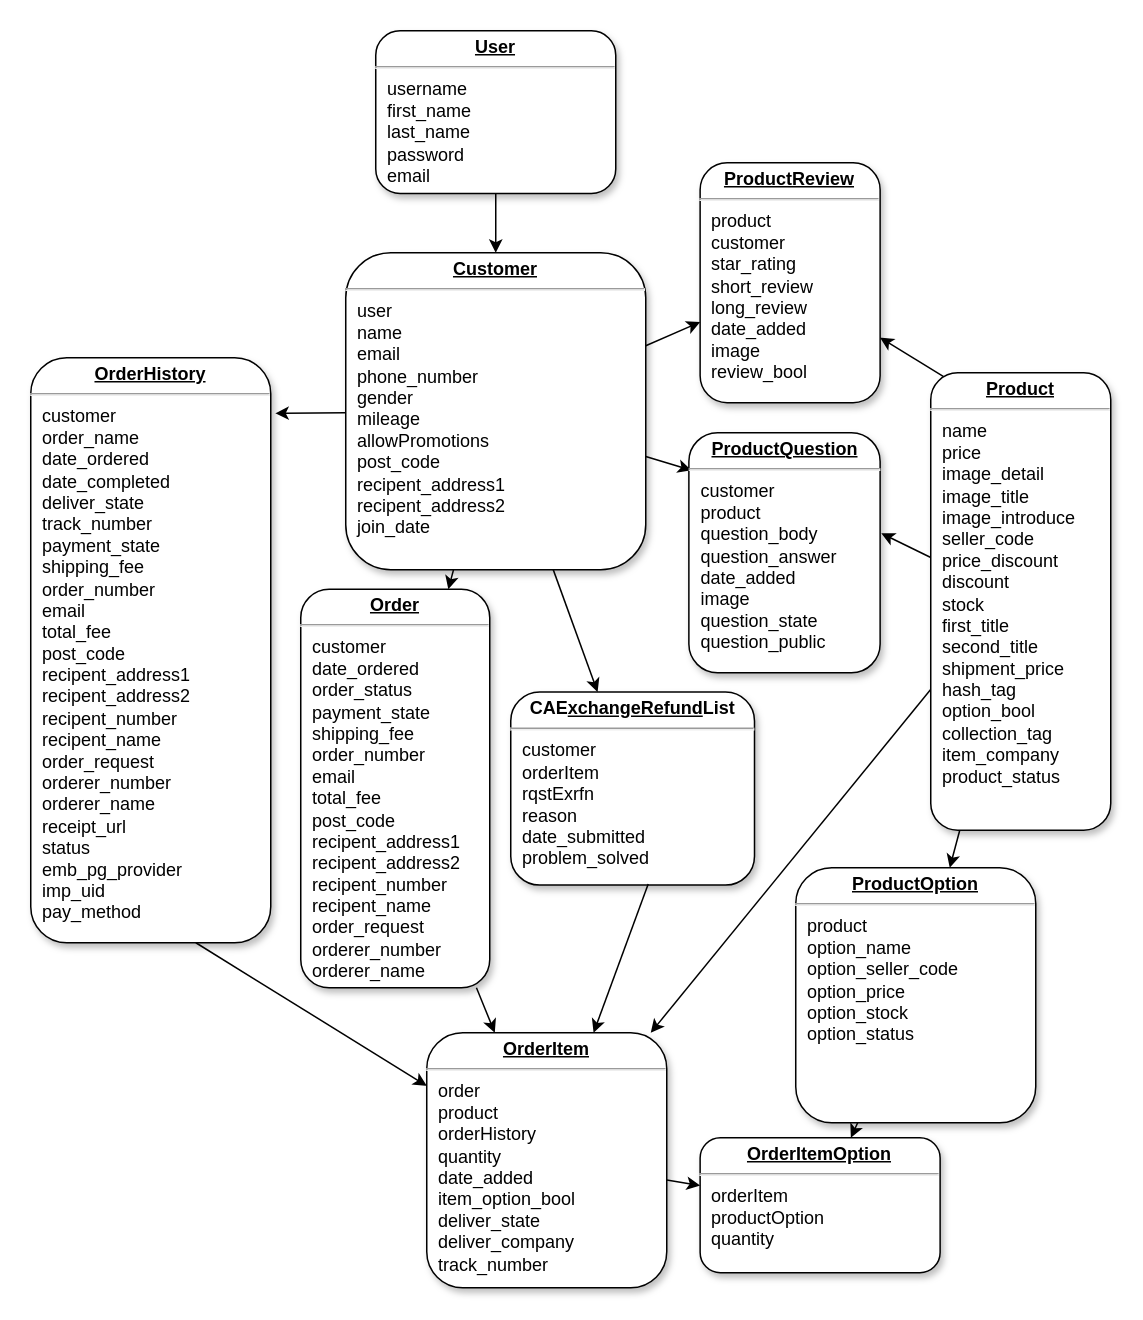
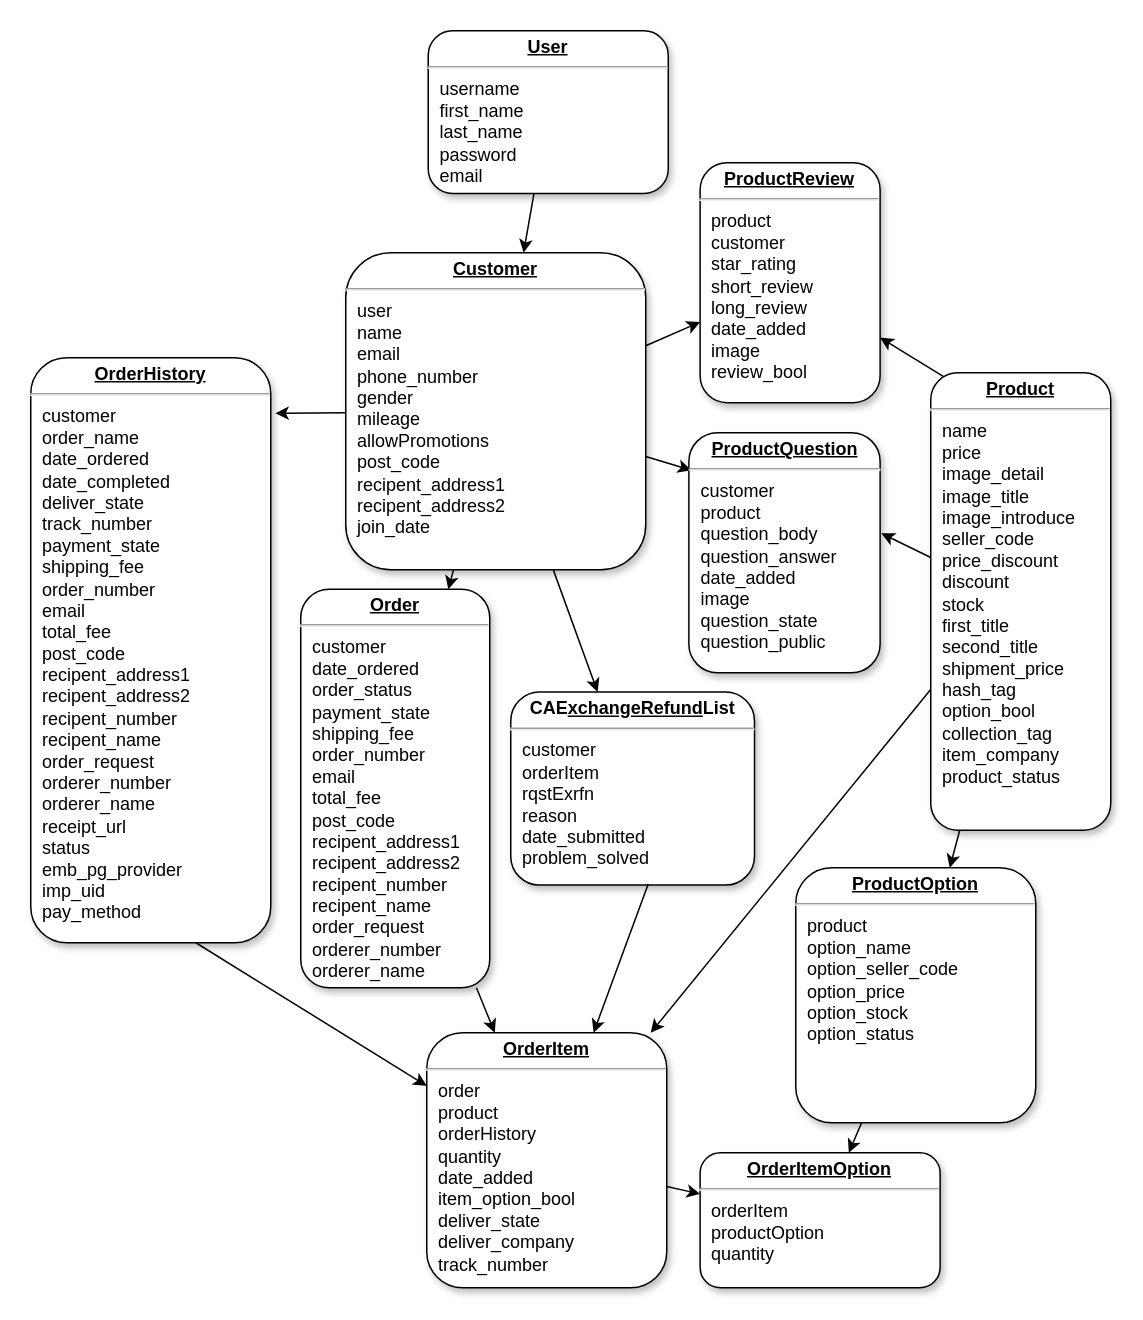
node "User username first_name last_name password email": moved (496, 112) -> (548, 112)
node "OrderItemOption orderItem productOption quantity": moved (820, 1205) -> (820, 1220)
